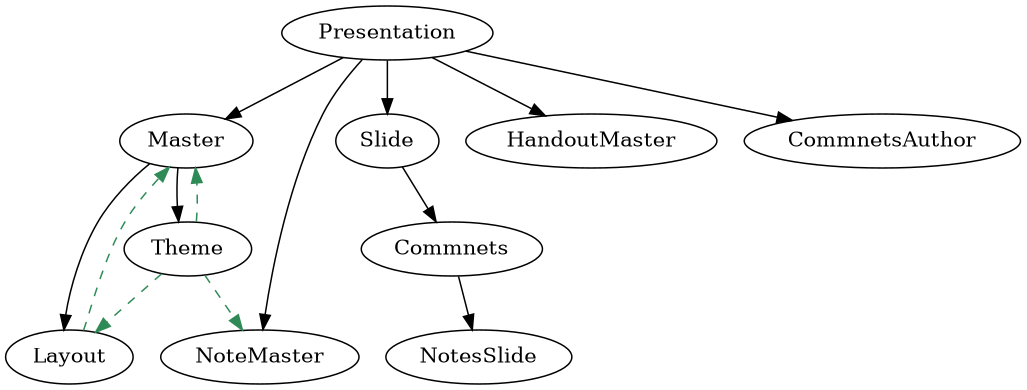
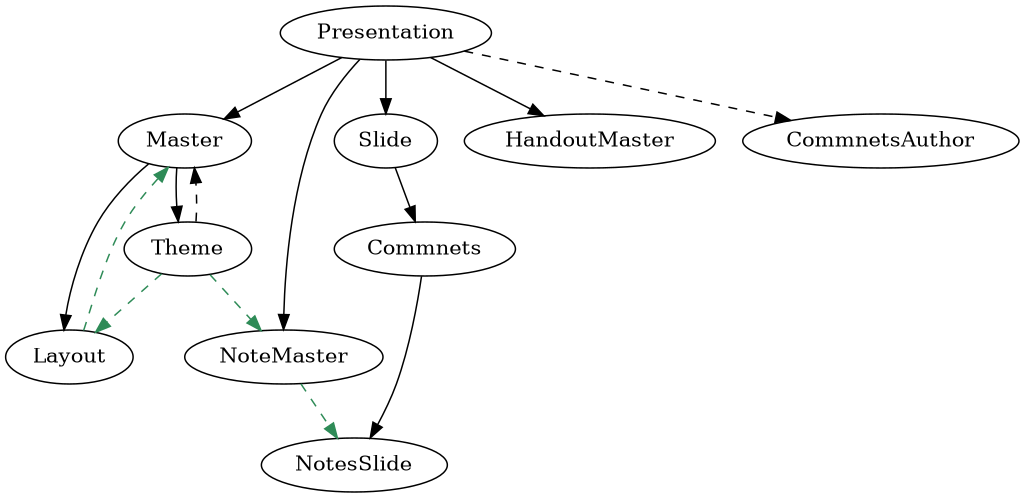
edge "Presentation" -> "CommnetsAuthor": style solid -> dashed
edge "Theme" -> "Master": color seagreen -> black
edge "NoteMaster" -> "NotesSlide": added
